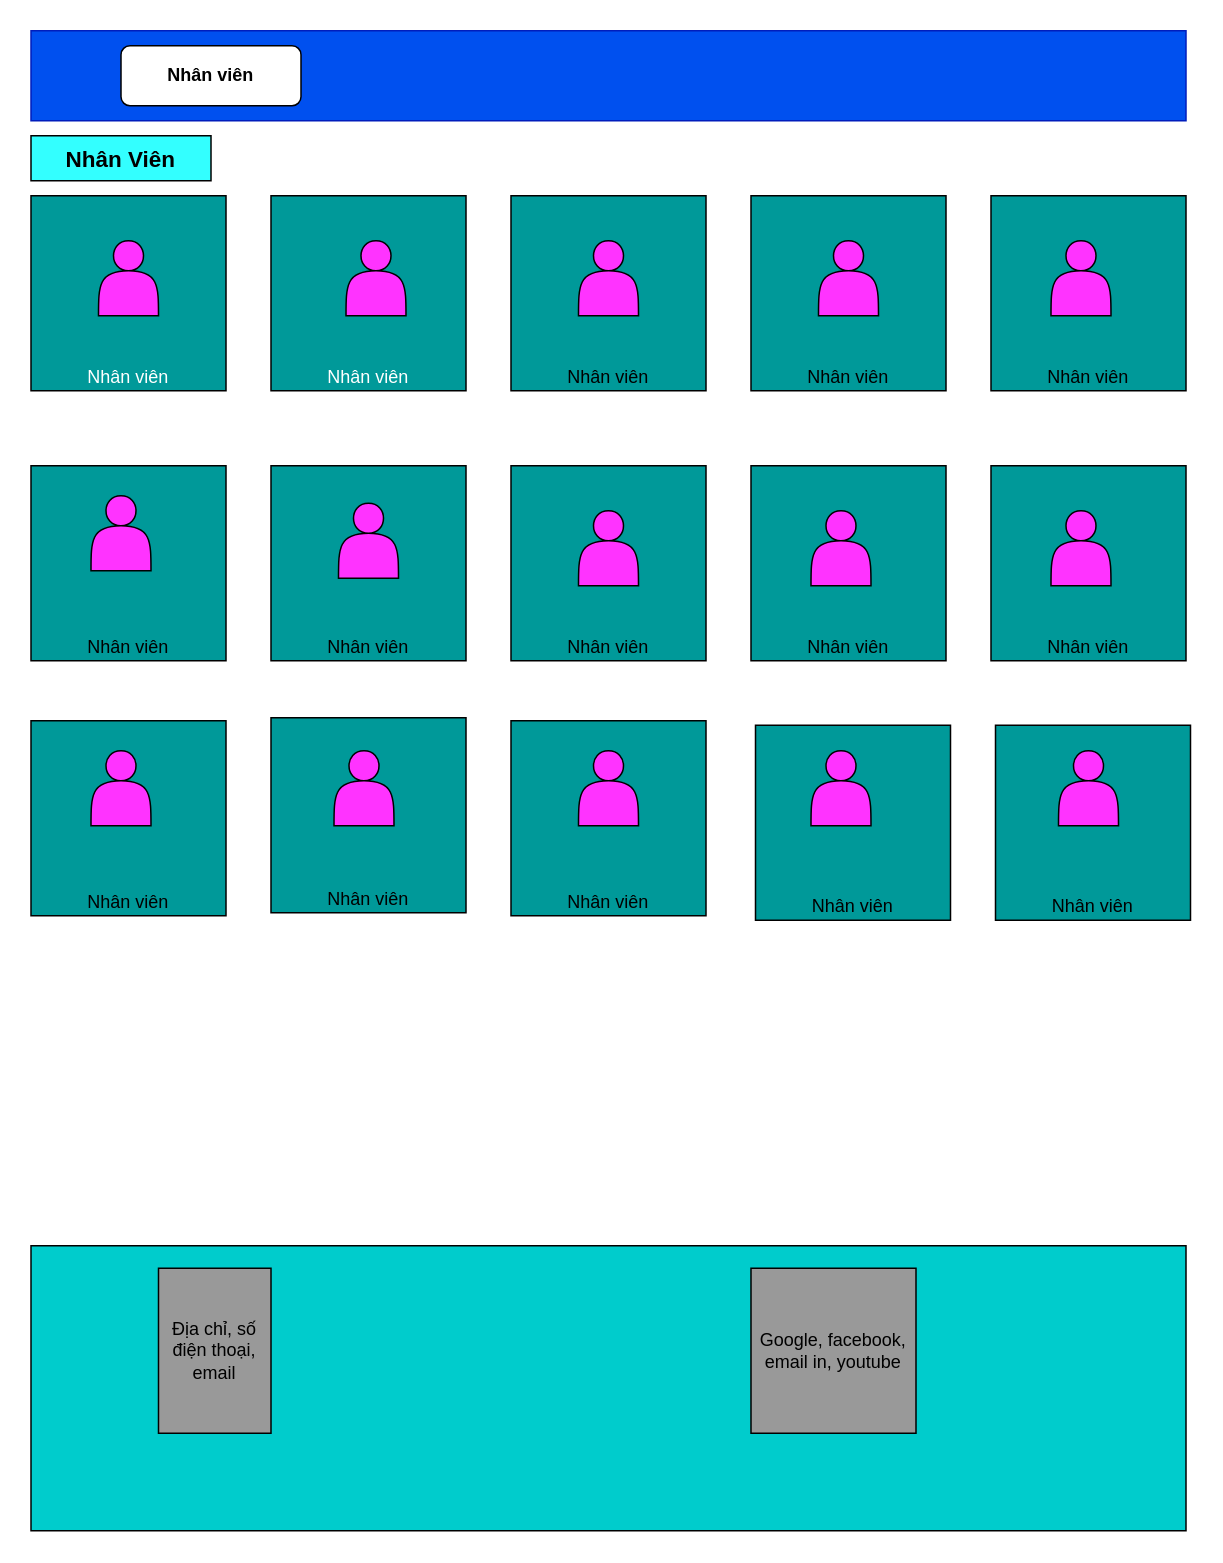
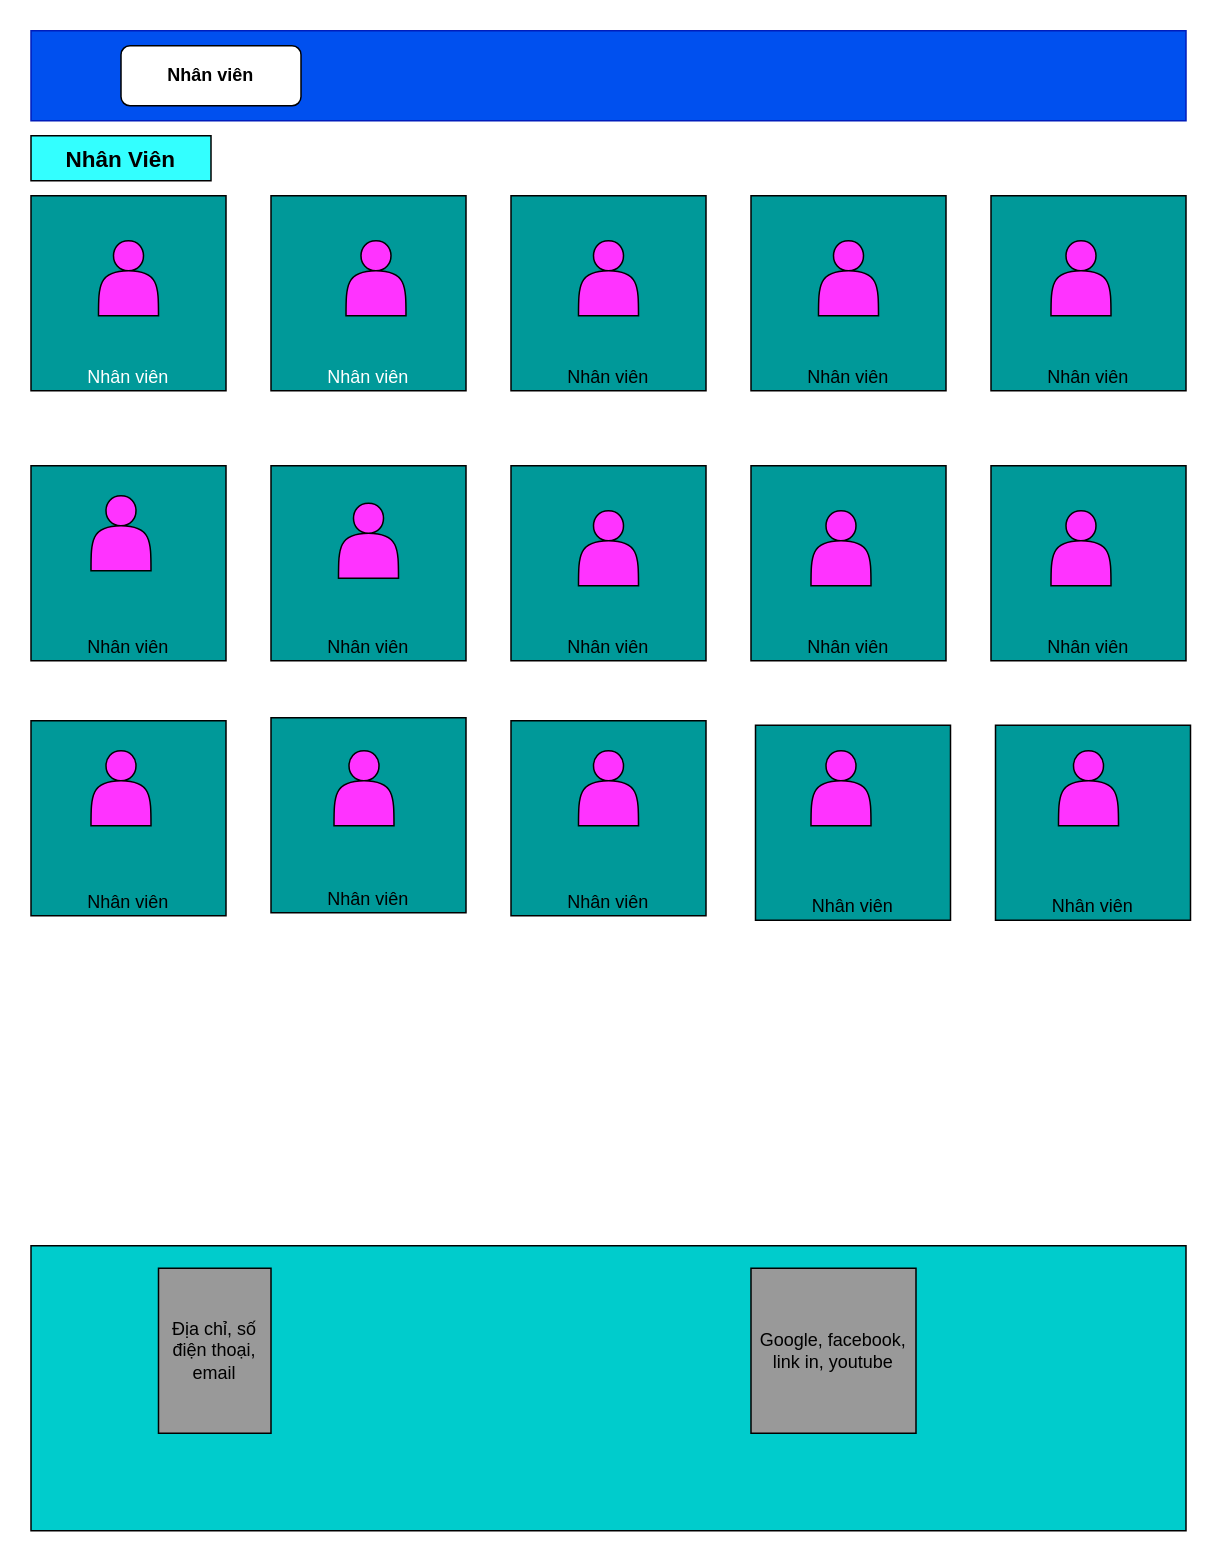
node "Google, facebook, email in, youtube": label "Google, facebook, email in, youtube" -> "Google, facebook, link in, youtube"
